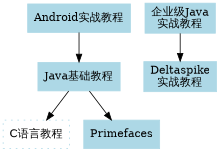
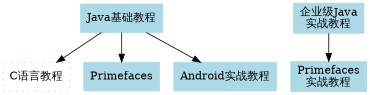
edge "Android实战教程" -> "Java基础教程": reversed
node "Deltaspike 实战教程": label "Deltaspike 实战教程" -> "Primefaces 实战教程"
